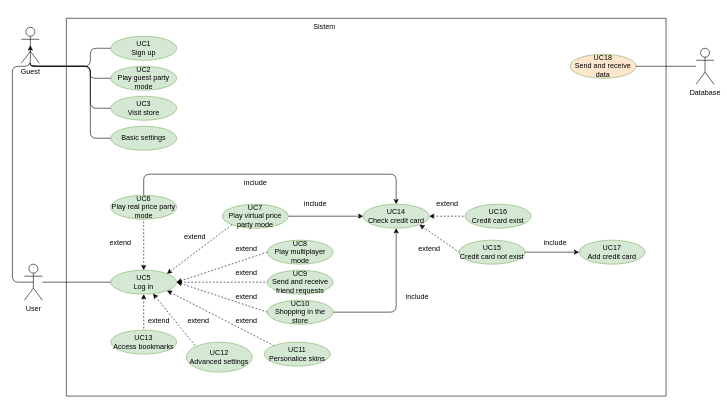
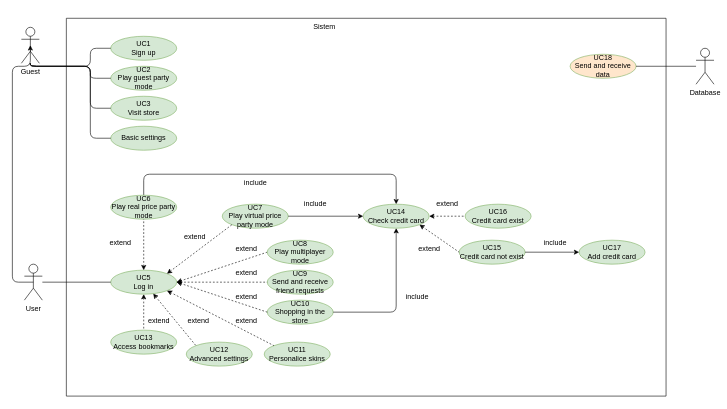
node "UC12 Advanced settings": size 66x30 -> 66x24
